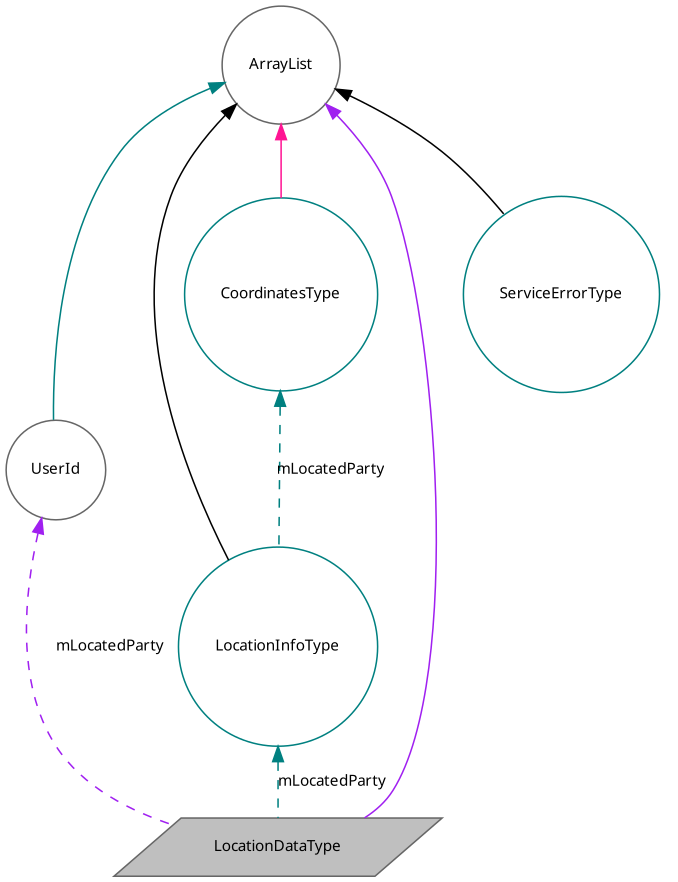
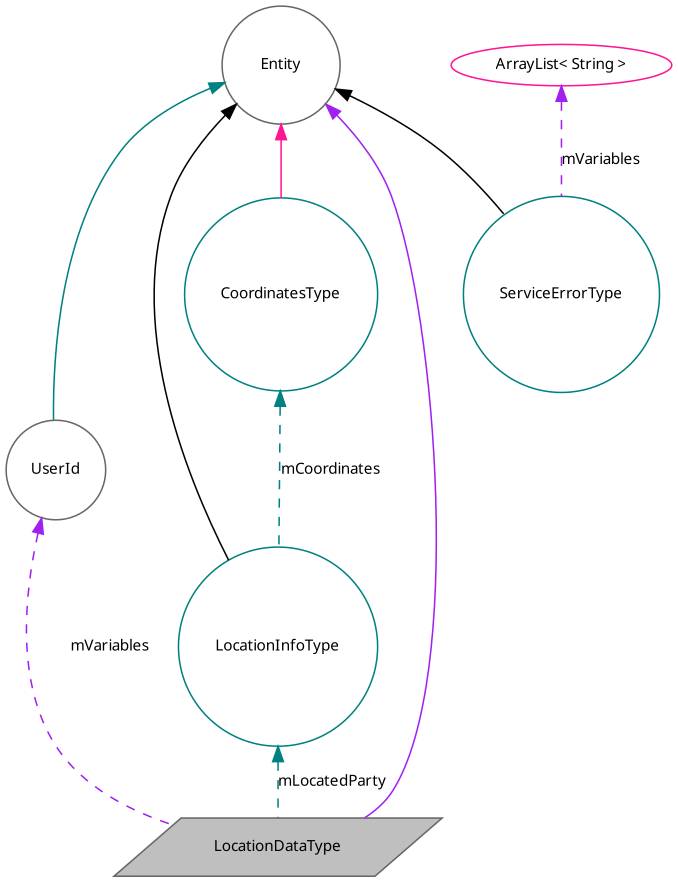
node "ArrayList": label "ArrayList" -> "Entity"
node "ArrayList< String >": added
edge "LocationInfoType" -> "CoordinatesType": label "mLocatedParty" -> "mCoordinates"
edge "LocationDataType" -> "UserId": label "mLocatedParty" -> "mVariables"
